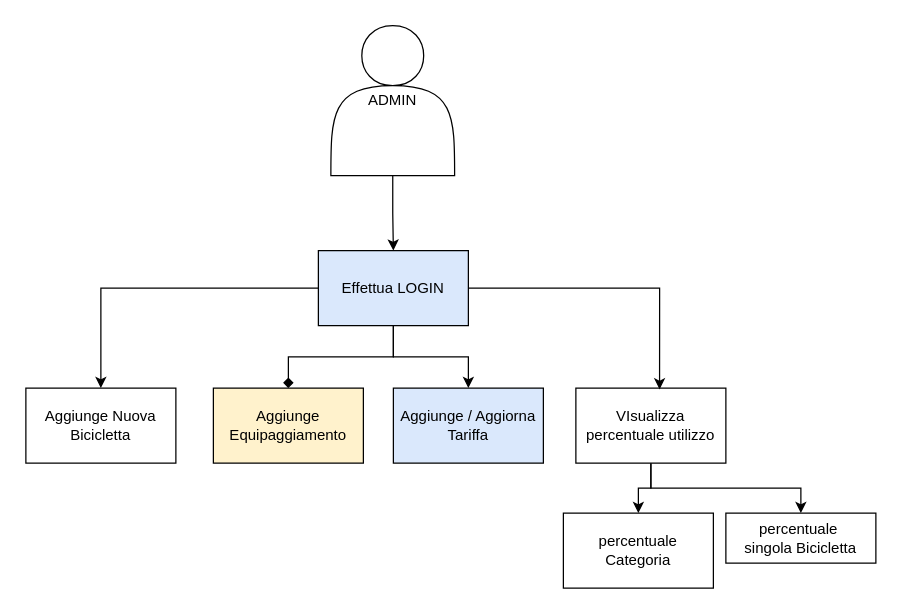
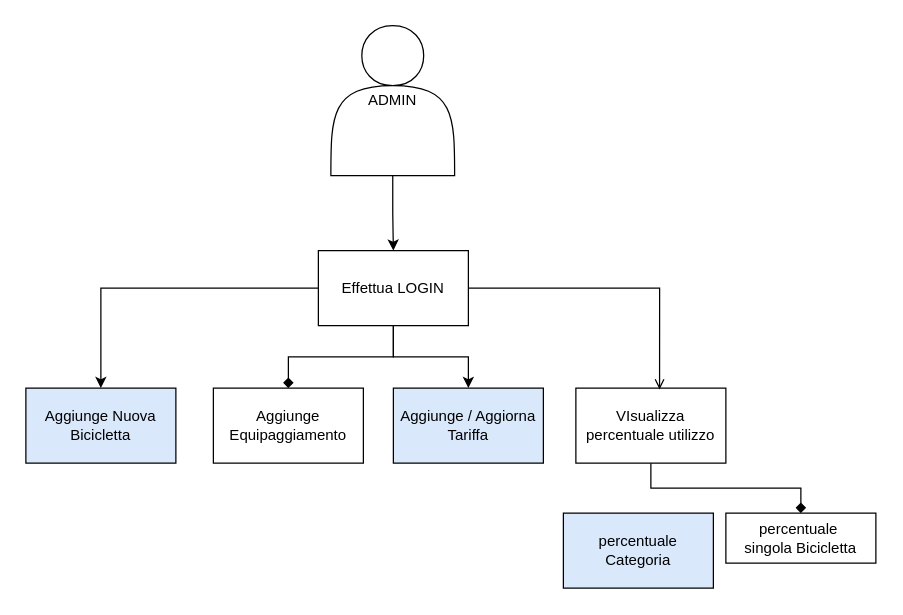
node "Effettua LOGIN": fillcolor #dae8fc -> #ffffff
edge "Effettua LOGIN" -> "VIsualizza percentuale utilizzo": arrowhead classic -> open
node "Aggiunge Nuova Bicicletta": fillcolor #ffffff -> #dae8fc
node "Aggiunge Equipaggiamento": fillcolor #fff2cc -> #ffffff
edge "VIsualizza percentuale utilizzo" -> "percentuale Categoria": removed
edge "VIsualizza percentuale utilizzo" -> "percentuale singola Bicicletta": arrowhead classic -> diamond
node "percentuale Categoria": fillcolor #ffffff -> #dae8fc
